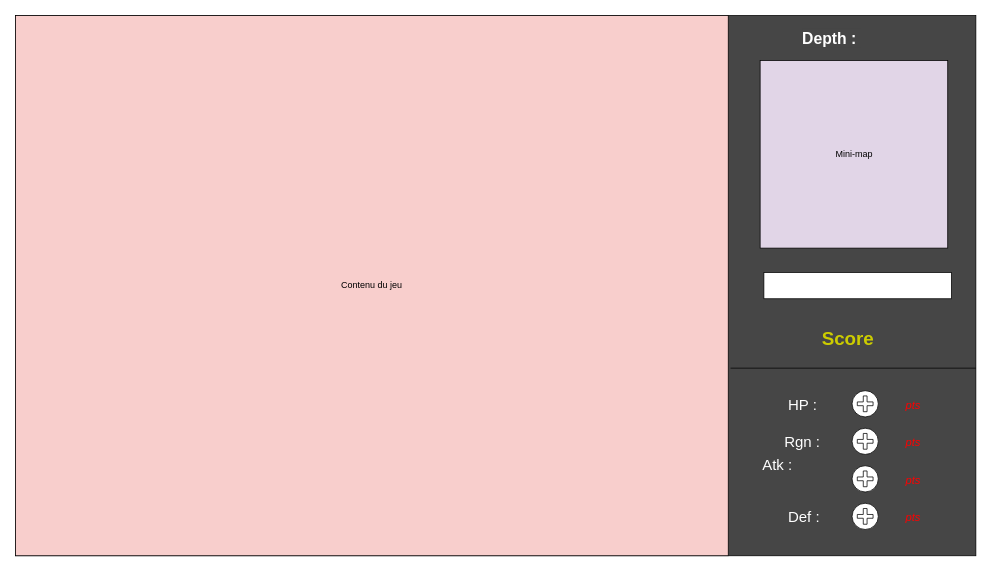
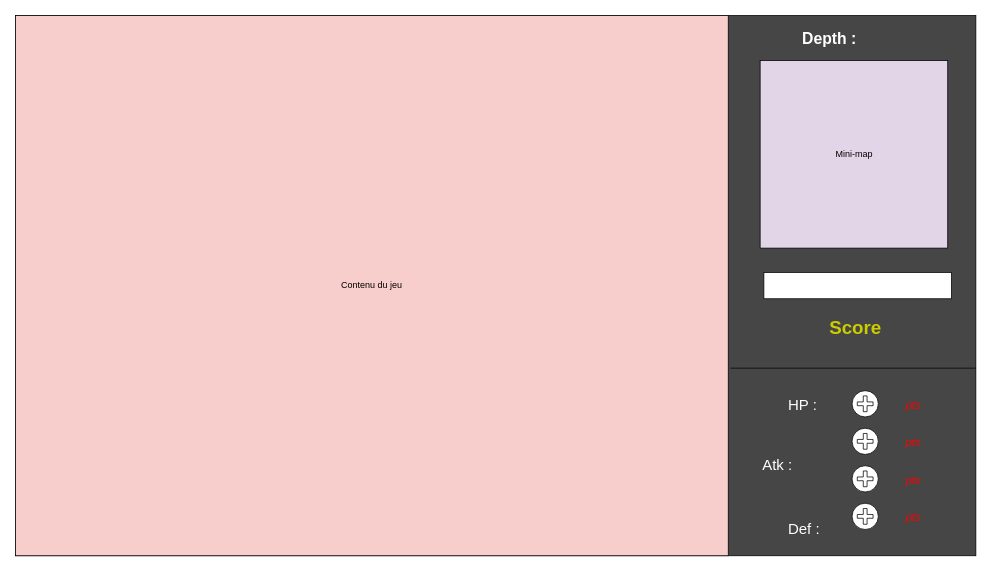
node "Score": moved (854, 338) -> (861, 327)
node "Rgn :": removed
node "Def :": moved (809, 516) -> (809, 527)
